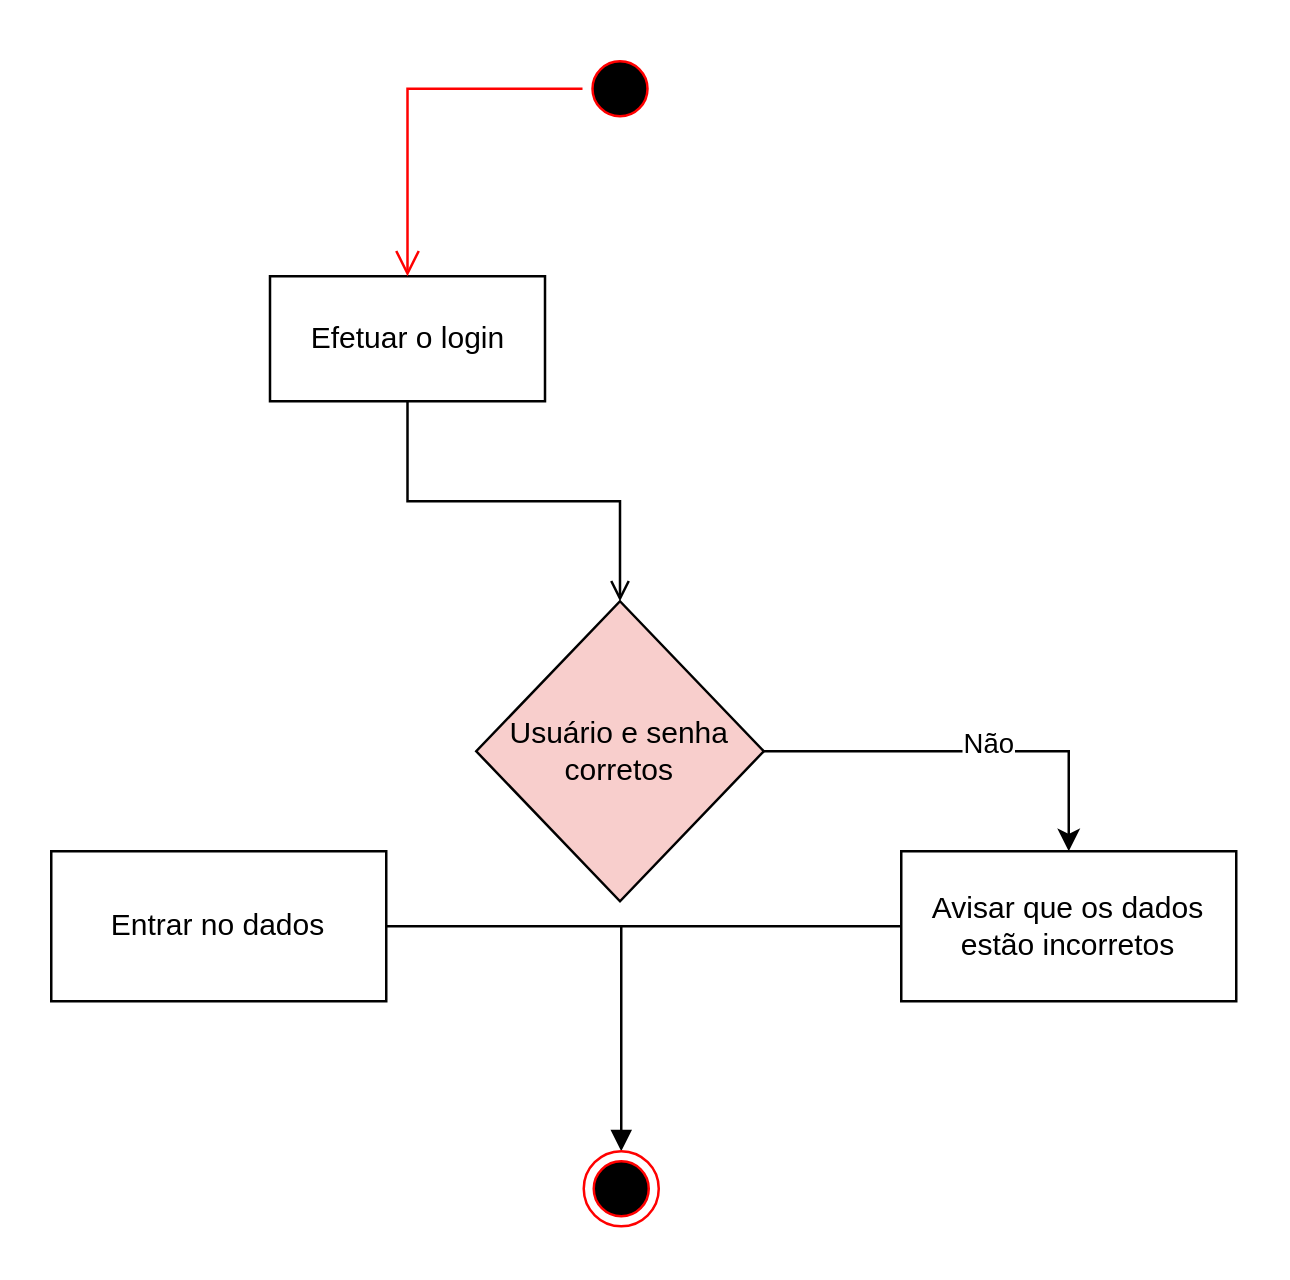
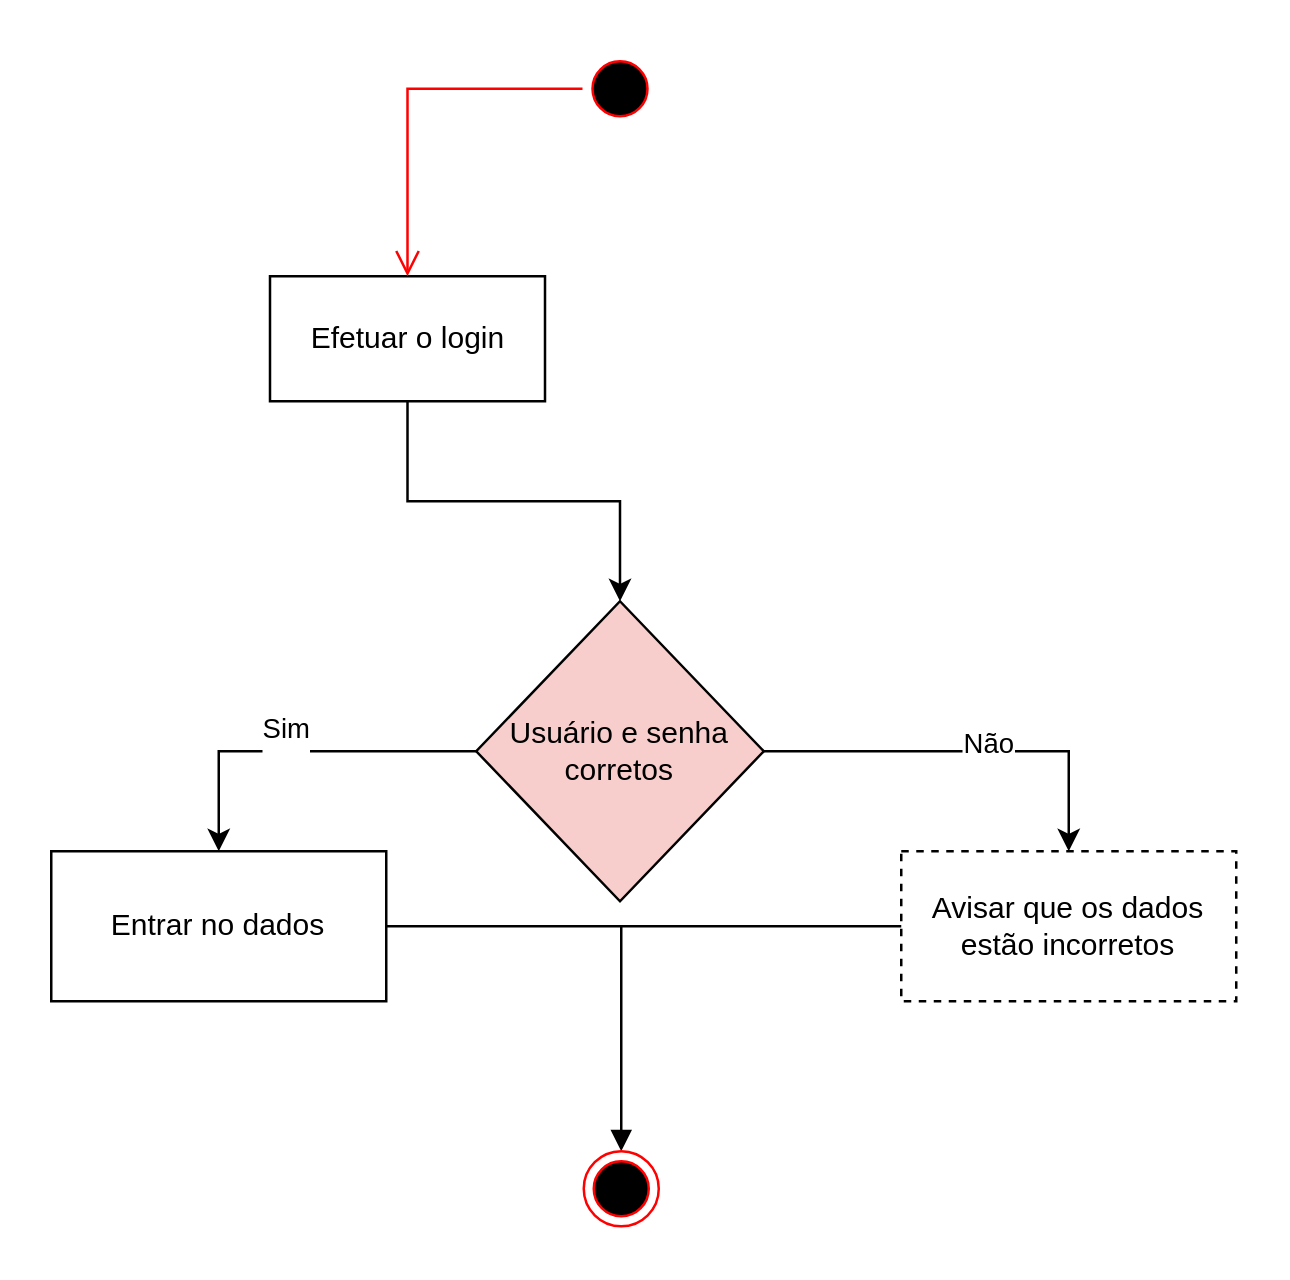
edge "Efetuar o login" -> "Usuário e senha corretos": arrowhead open -> classic
edge "Usuário e senha corretos" -> "Entrar no dados": added, label "Sim"
node "Avisar que os dados estão incorretos": style solid -> dashed
